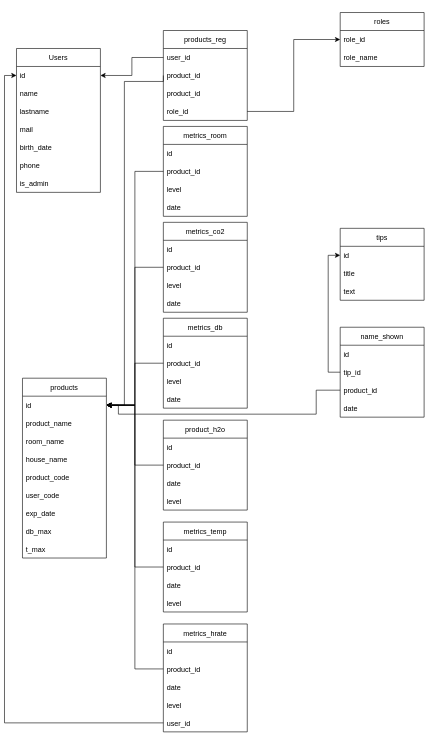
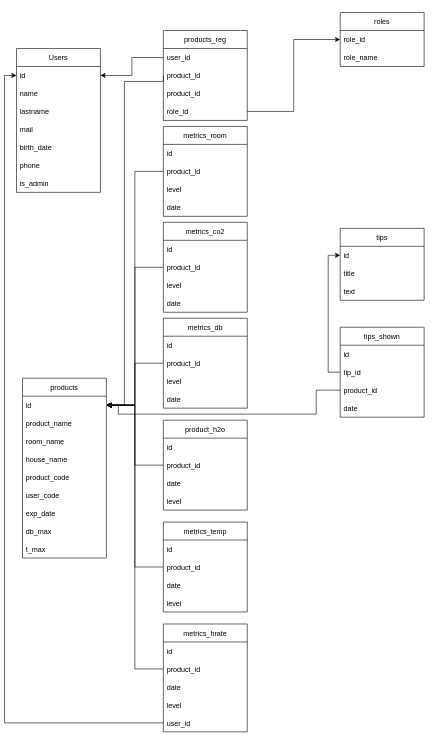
node "name_shown": label "name_shown" -> "tips_shown"
